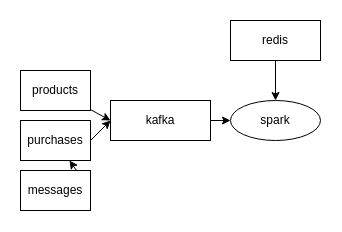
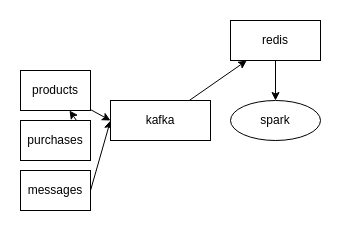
edge "kafka" -> "spark": now "kafka" -> "redis"
edge "purchases" -> "kafka": now "purchases" -> "products"
edge "messages" -> "purchases": now "messages" -> "kafka"
